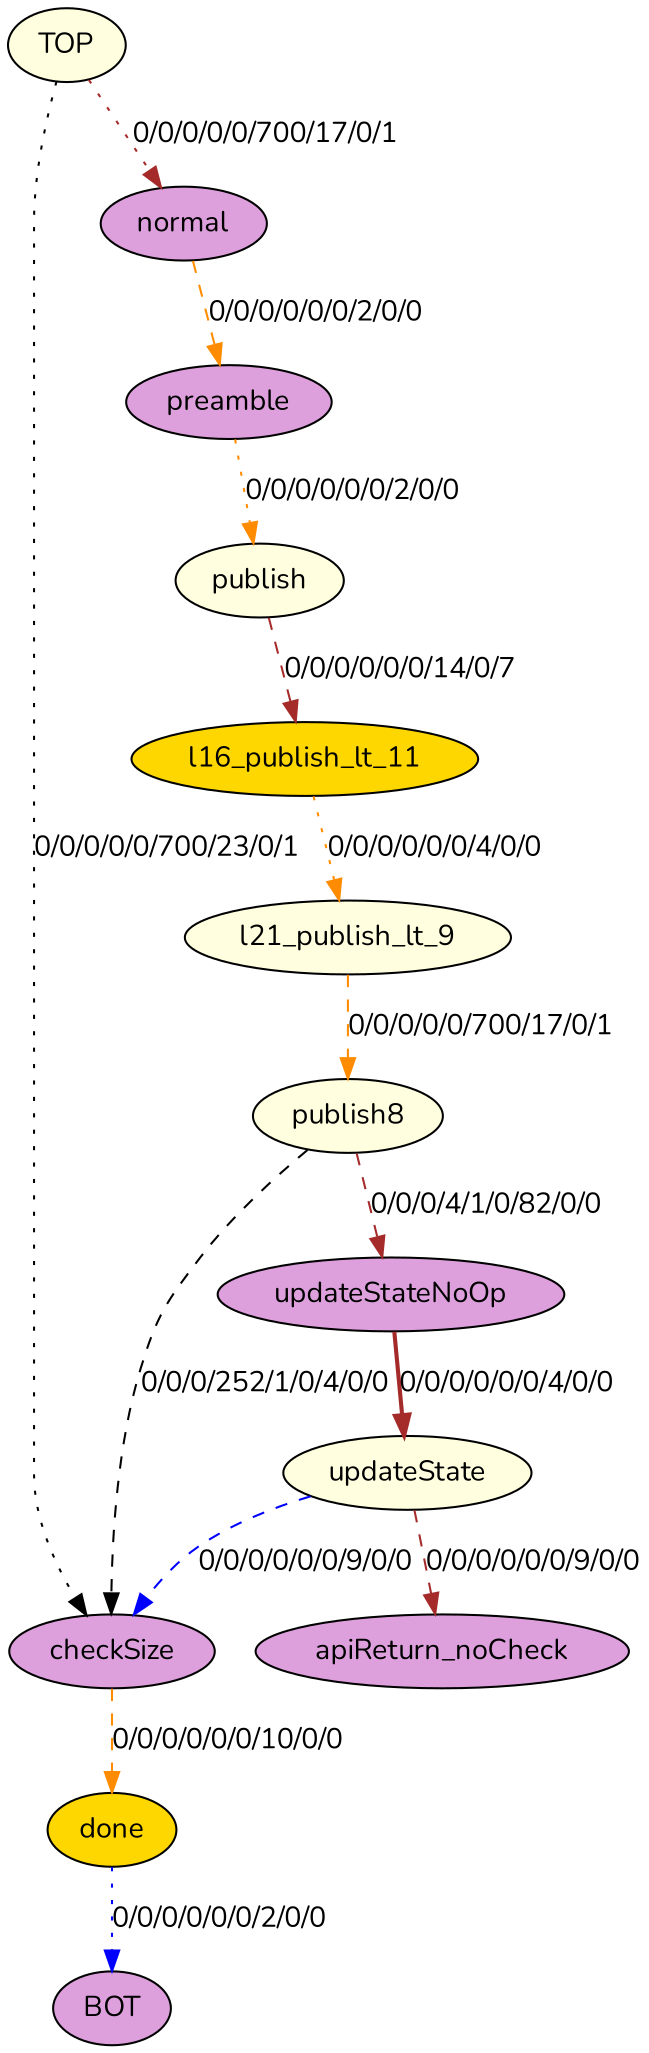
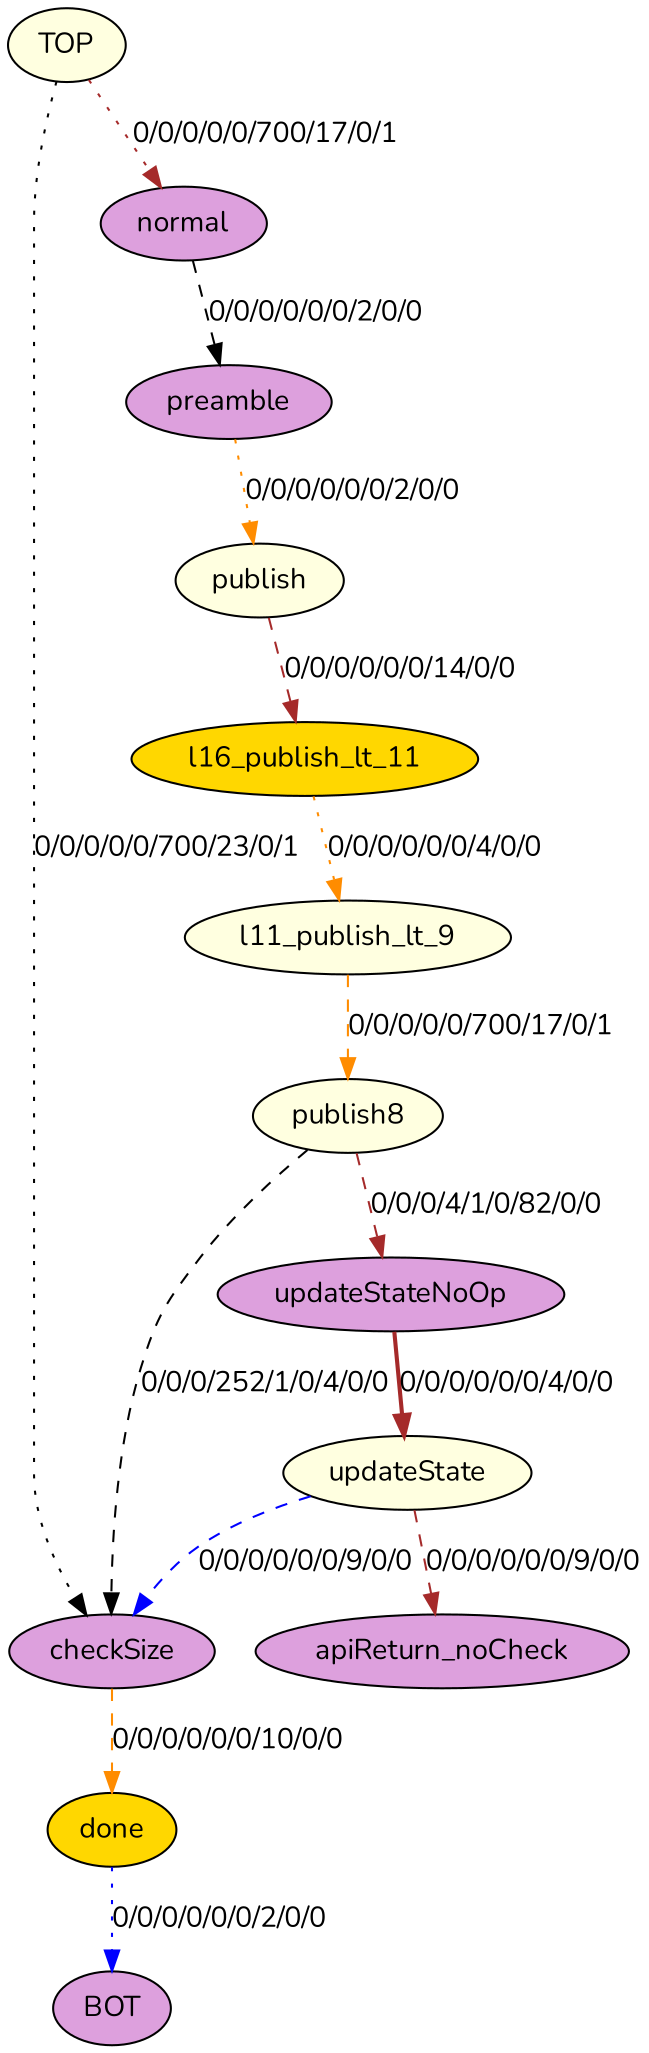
edge "normal" -> "preamble": color darkorange -> black
edge "publish" -> "l16_publish_lt_11": label "0/0/0/0/0/0/14/0/7" -> "0/0/0/0/0/0/14/0/0"
node "l21_publish_lt_9": label "l21_publish_lt_9" -> "l11_publish_lt_9"
